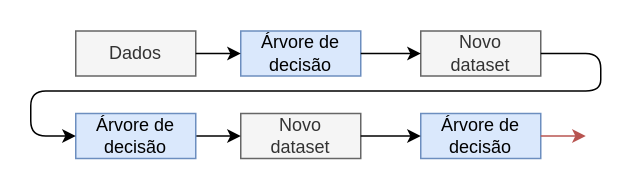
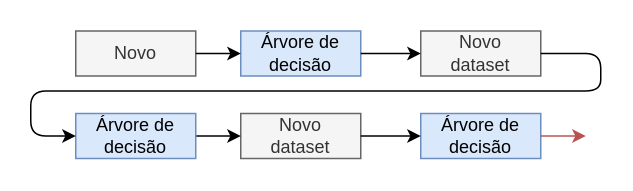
node "Dados": label "Dados" -> "Novo"
